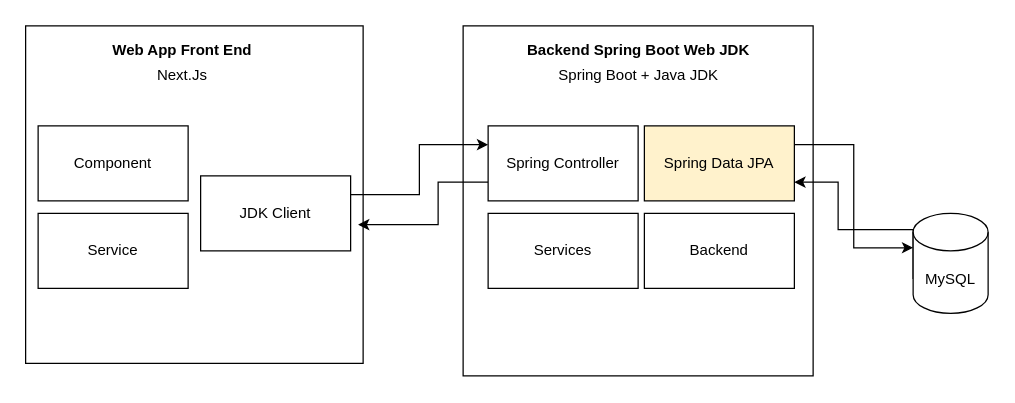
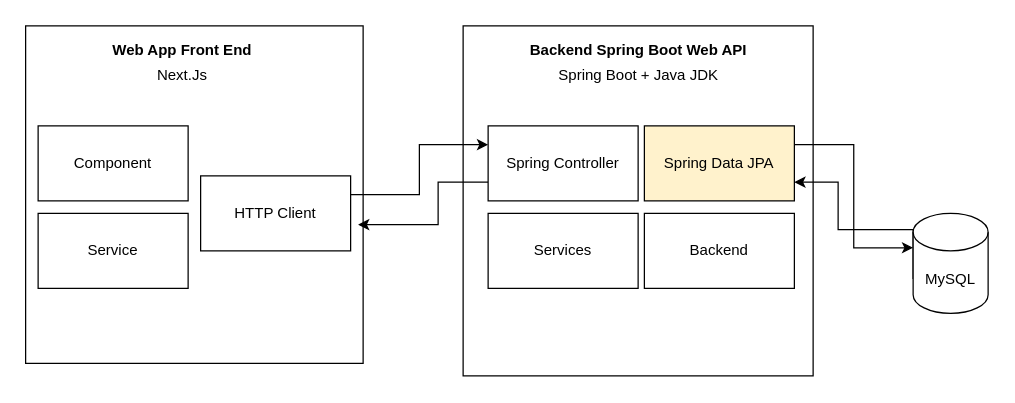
node "Backend Spring Boot Web JDK": label "Backend Spring Boot Web JDK" -> "Backend Spring Boot Web API"
node "JDK Client": label "JDK Client" -> "HTTP Client"
